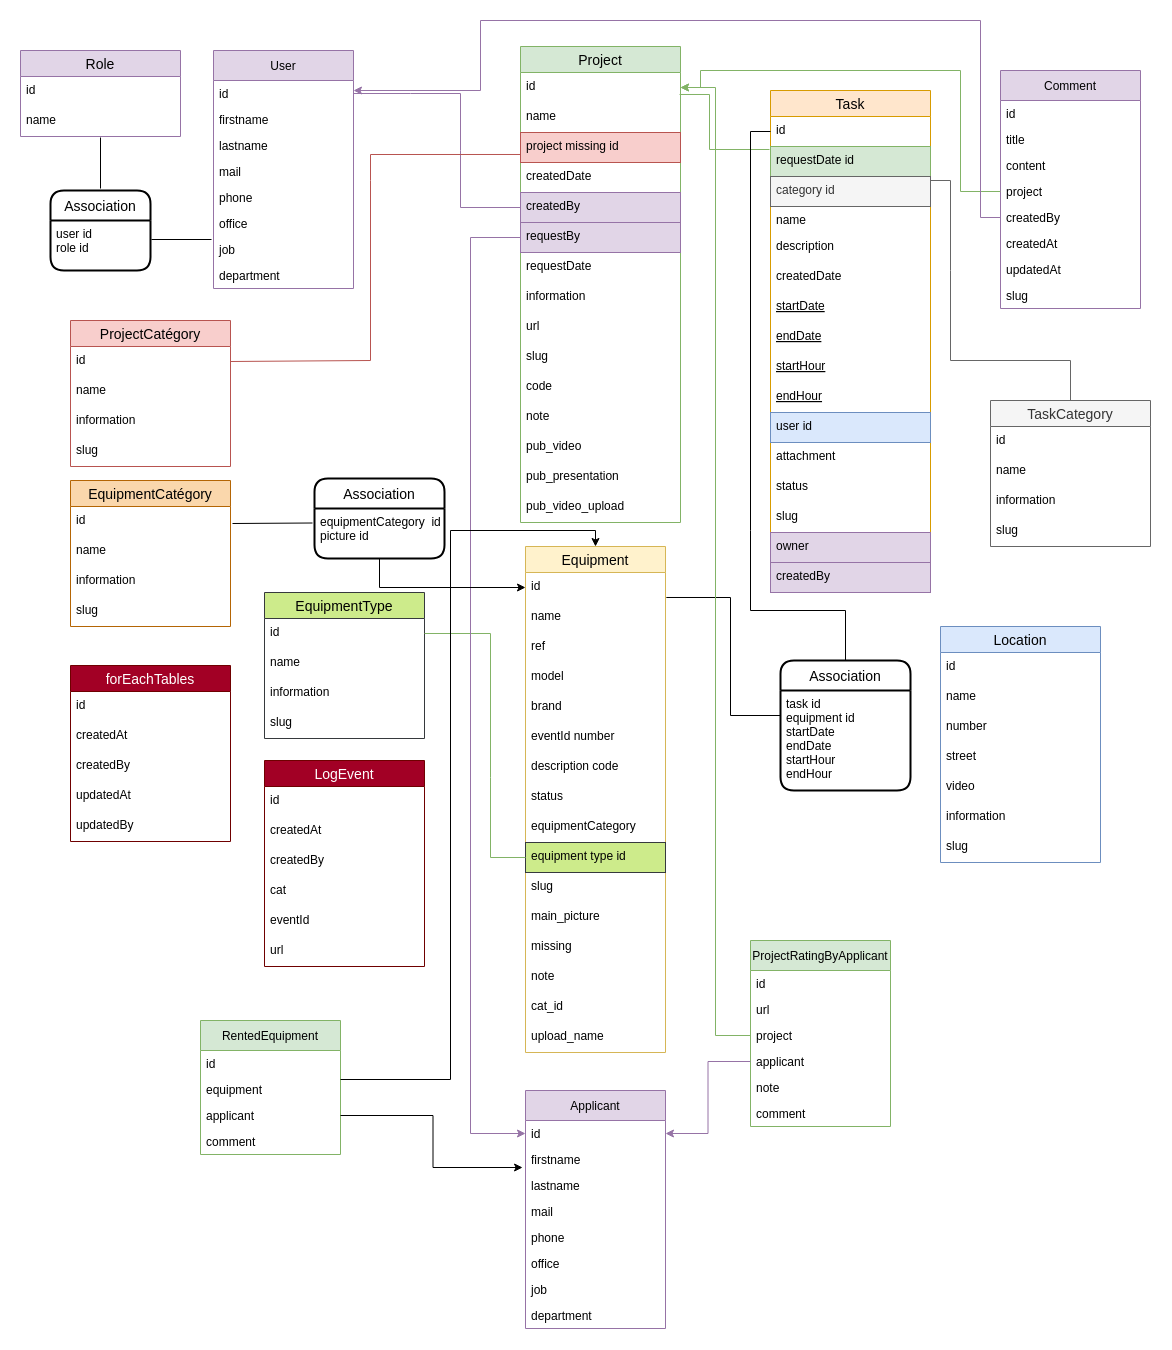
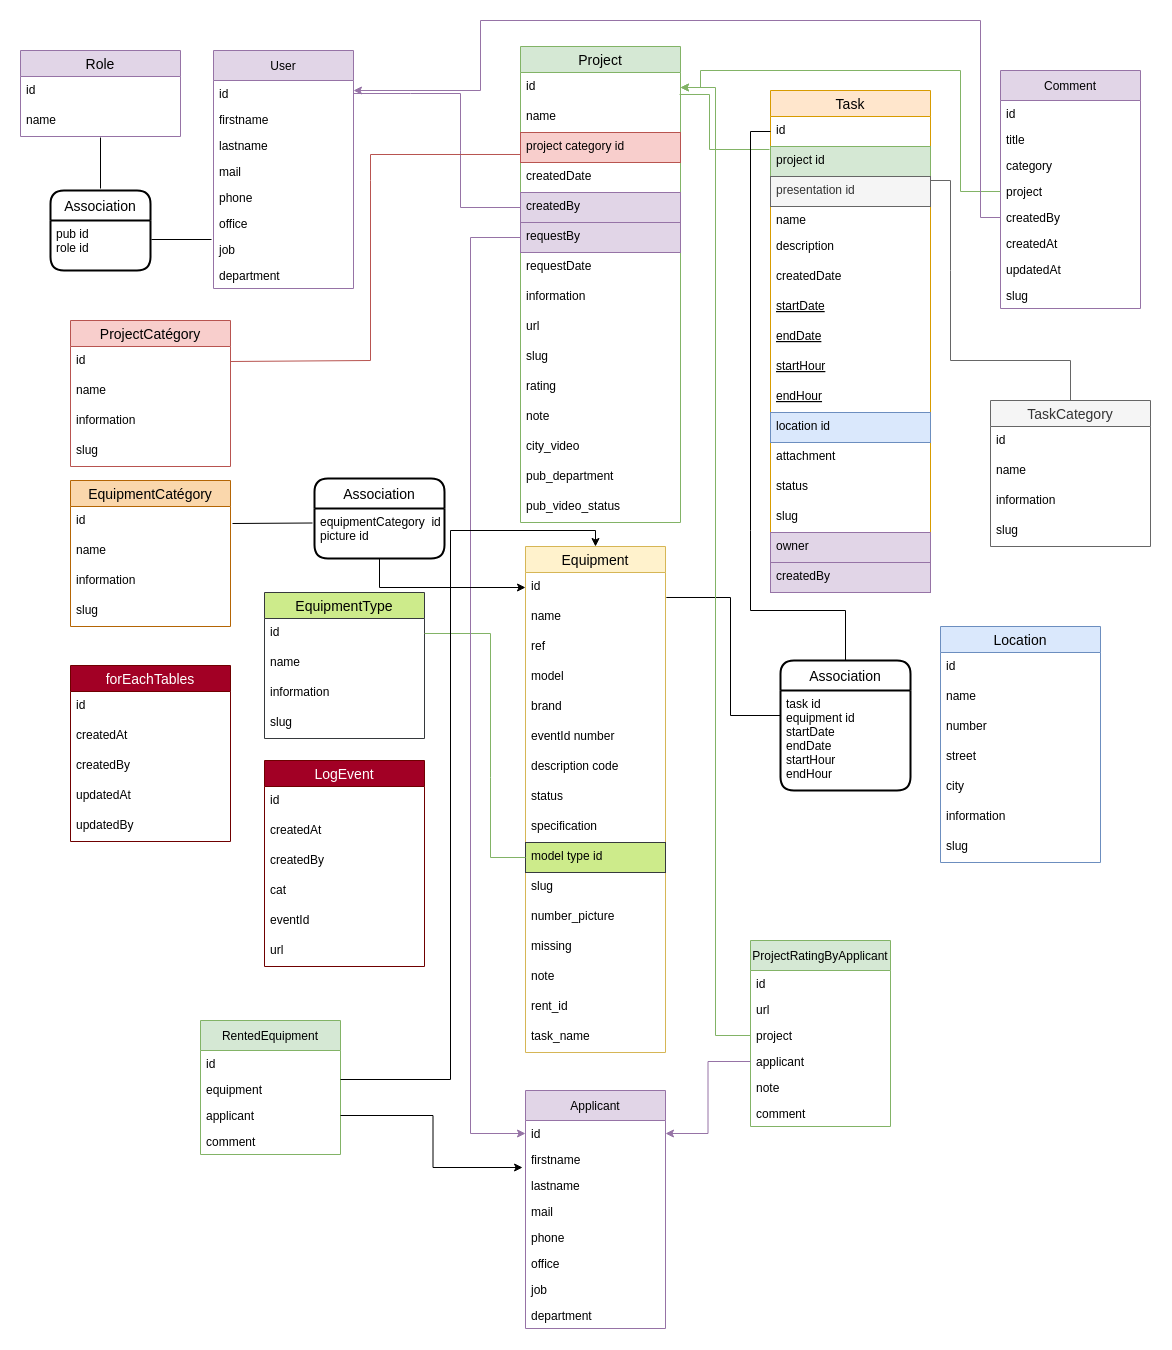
node "project missing id": label "project missing id" -> "project category id"
node "requestDate id": label "requestDate id" -> "project id"
node "content": label "content" -> "category"
node "category id": label "category id" -> "presentation id"
node "user id role id": label "user id role id" -> "pub id role id"
node "code": label "code" -> "rating"
node "user id": label "user id" -> "location id"
node "pub_video": label "pub_video" -> "city_video"
node "pub_presentation": label "pub_presentation" -> "pub_department"
node "pub_video_upload": label "pub_video_upload" -> "pub_video_status"
node "video": label "video" -> "city"
node "equipmentCategory": label "equipmentCategory" -> "specification"
node "equipment type id": label "equipment type id" -> "model type id"
node "main_picture": label "main_picture" -> "number_picture"
node "cat_id": label "cat_id" -> "rent_id"
node "upload_name": label "upload_name" -> "task_name"
